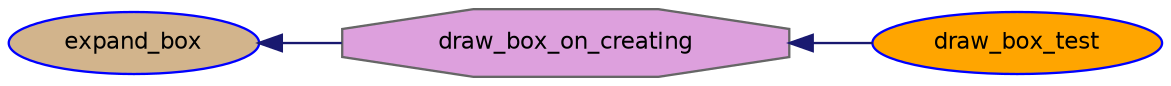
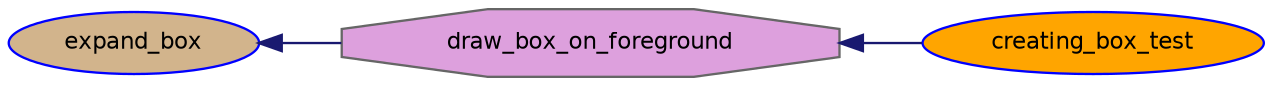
node "draw_box_on_creating": label "draw_box_on_creating" -> "draw_box_on_foreground"
node "draw_box_test": label "draw_box_test" -> "creating_box_test"
